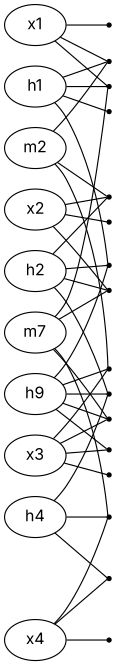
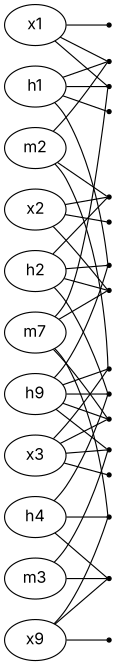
node "m3": added
node "x4": label "x4" -> "x9"
